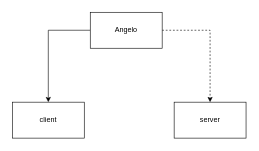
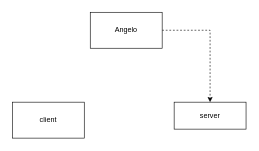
edge "Angelo" -> "client": removed
node "server": size 72x36 -> 72x27
